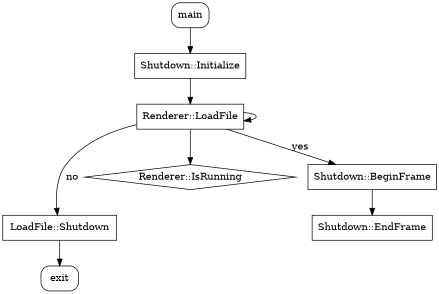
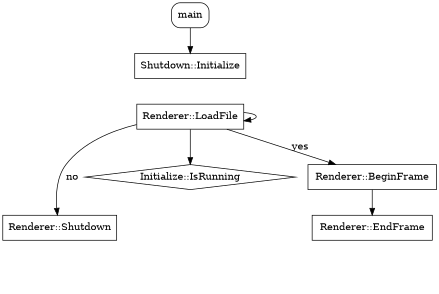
edge "Shutdown::Initialize" -> "Renderer::LoadFile": removed
node "Renderer::IsRunning": label "Renderer::IsRunning" -> "Initialize::IsRunning"
node "Shutdown::BeginFrame": label "Shutdown::BeginFrame" -> "Renderer::BeginFrame"
node "LoadFile::Shutdown": label "LoadFile::Shutdown" -> "Renderer::Shutdown"
node "Shutdown::EndFrame": label "Shutdown::EndFrame" -> "Renderer::EndFrame"
node "exit": removed
